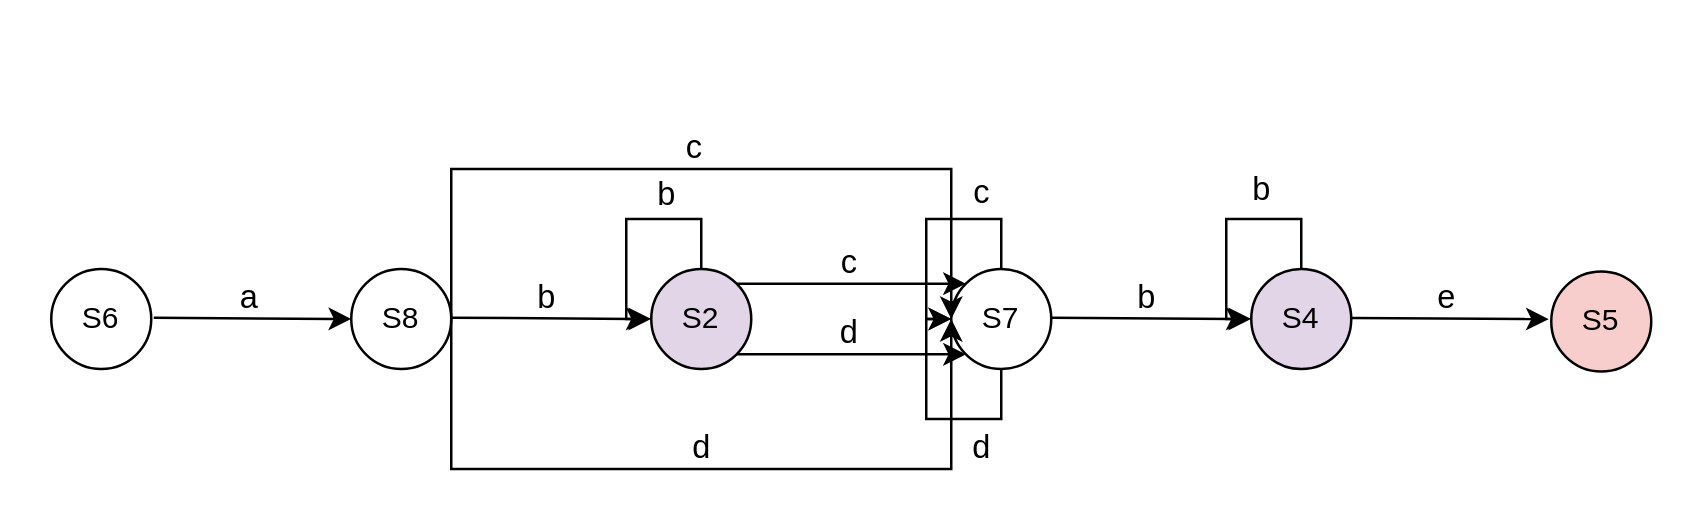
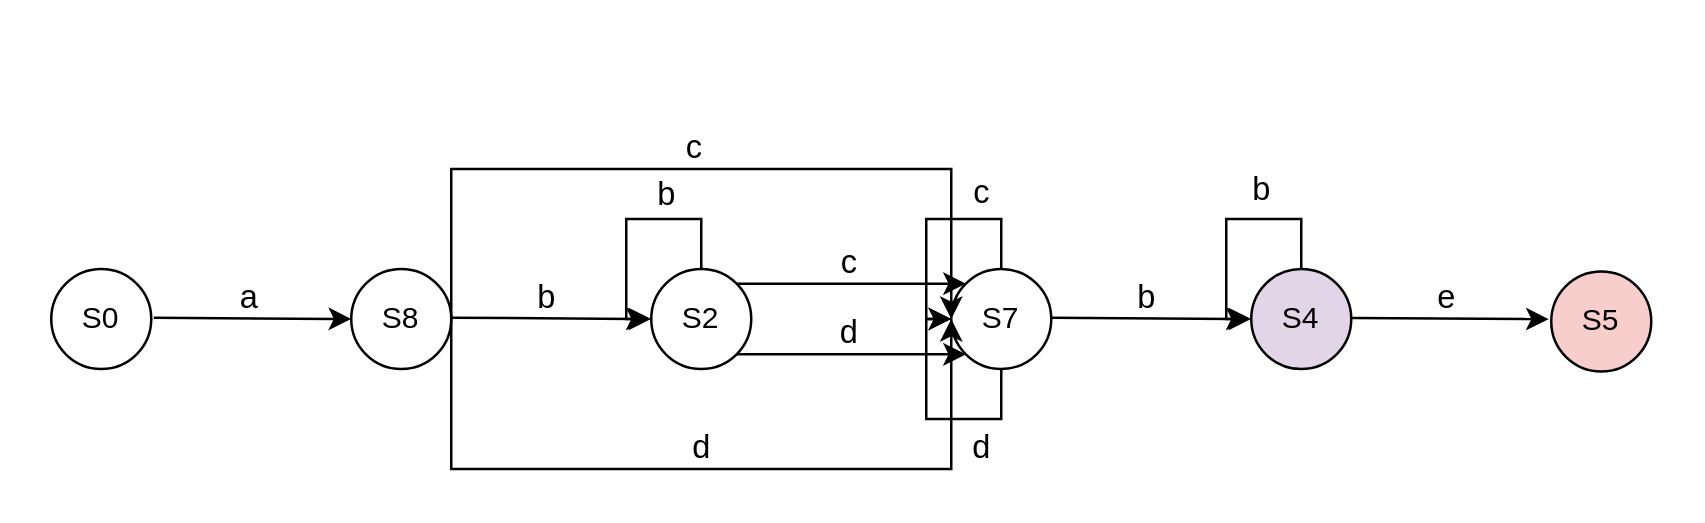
node "S6": label "S6" -> "S0"
node "S2": fillcolor #e1d5e7 -> #ffffff
